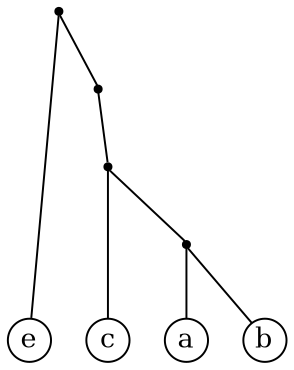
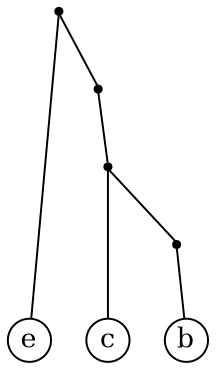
node "a": removed
